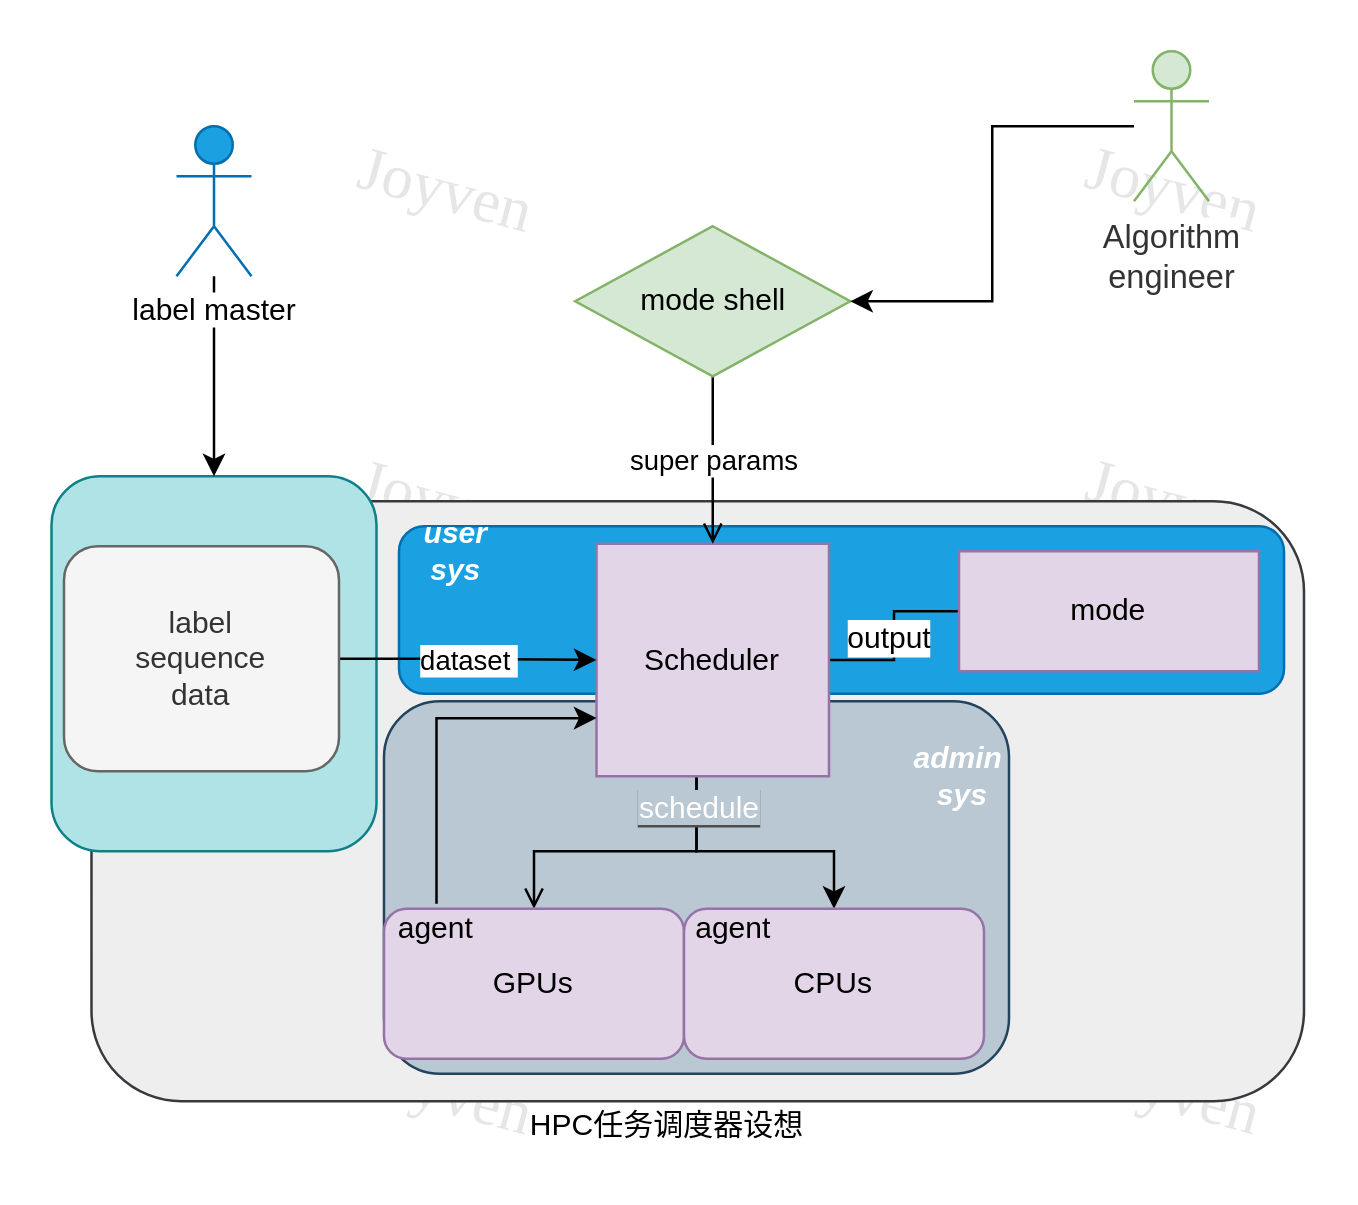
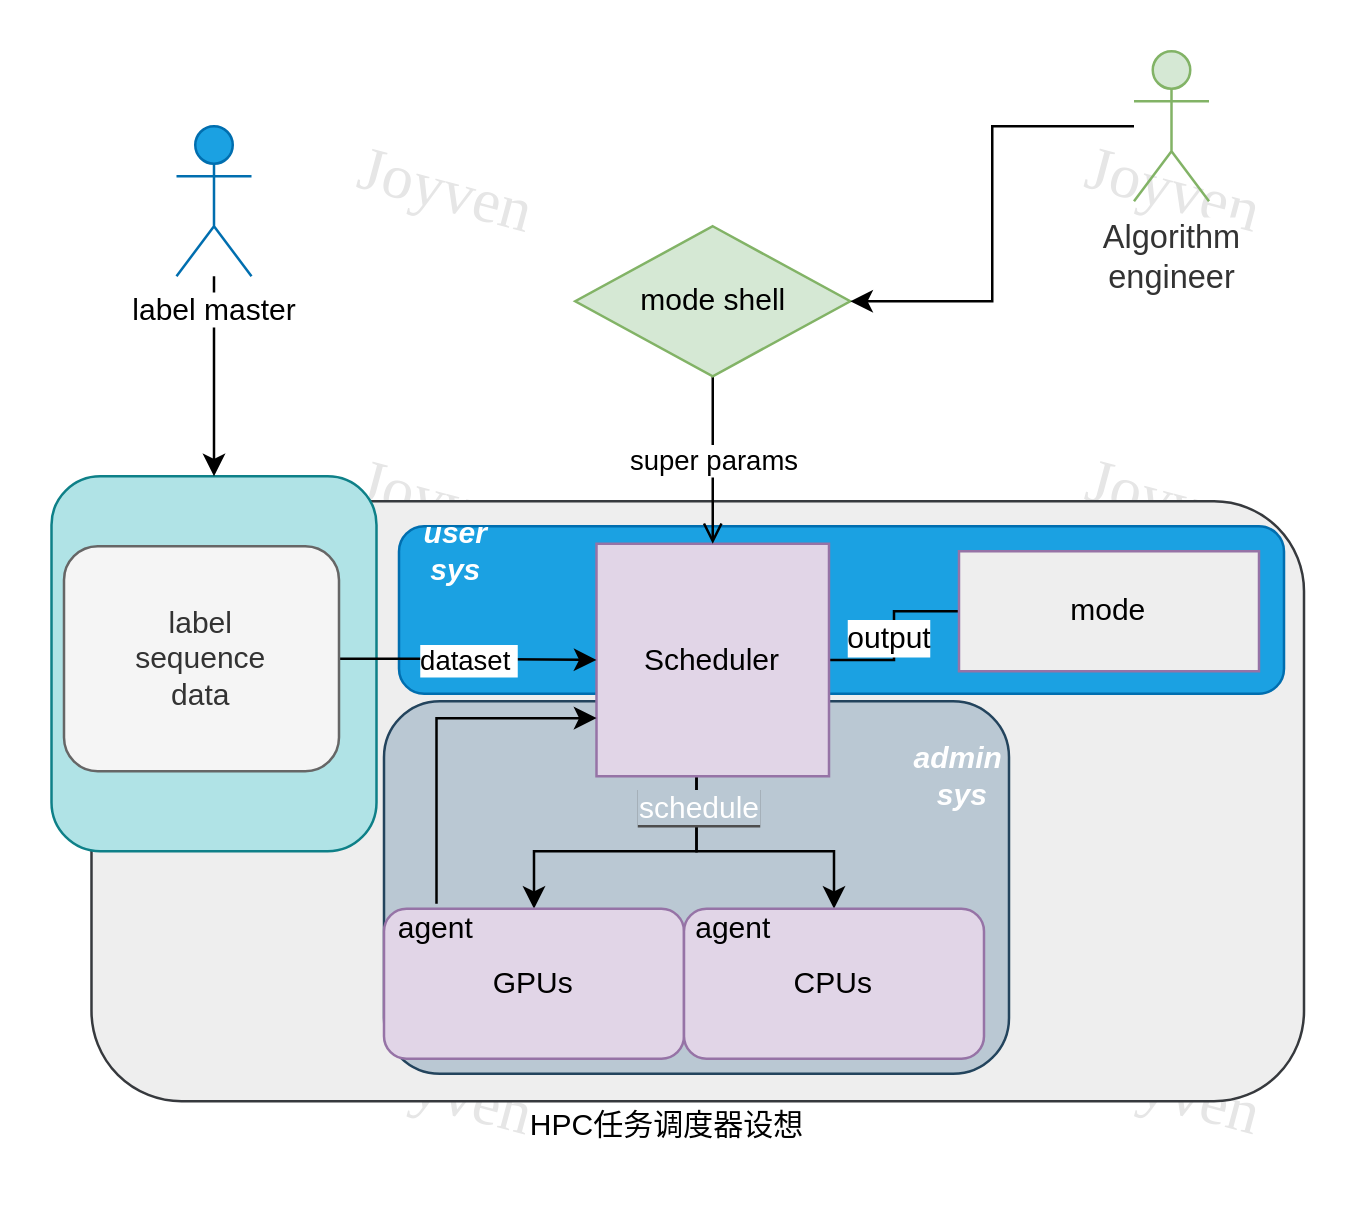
node "mode": fillcolor #e1d5e7 -> #eeeeee
edge "Scheduler" -> "GPUs": arrowhead open -> classic
